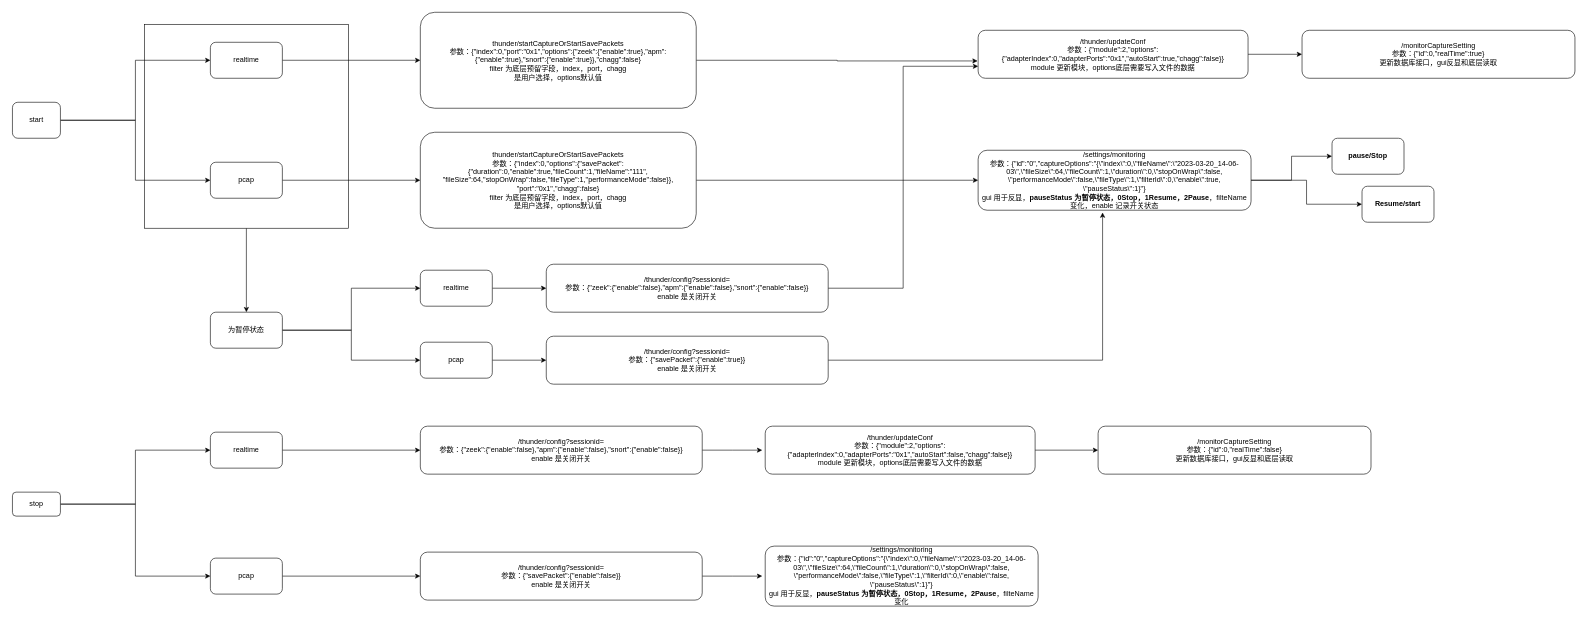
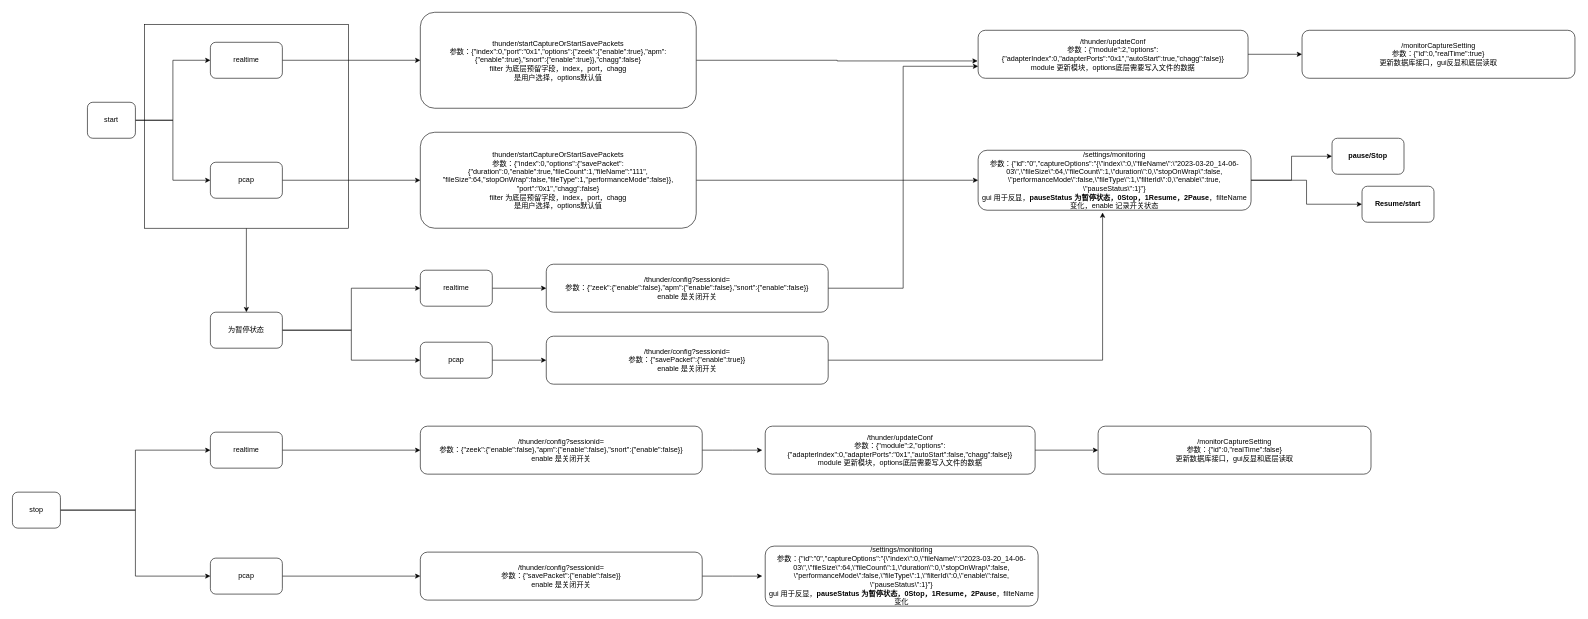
node "start": moved (36, 120) -> (111, 120)
node "stop": size 48x24 -> 48x36
